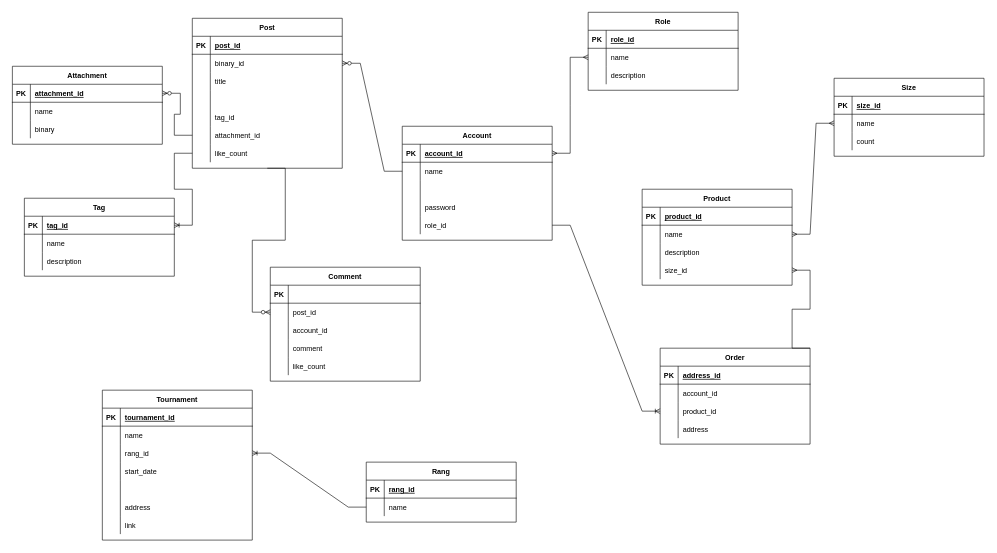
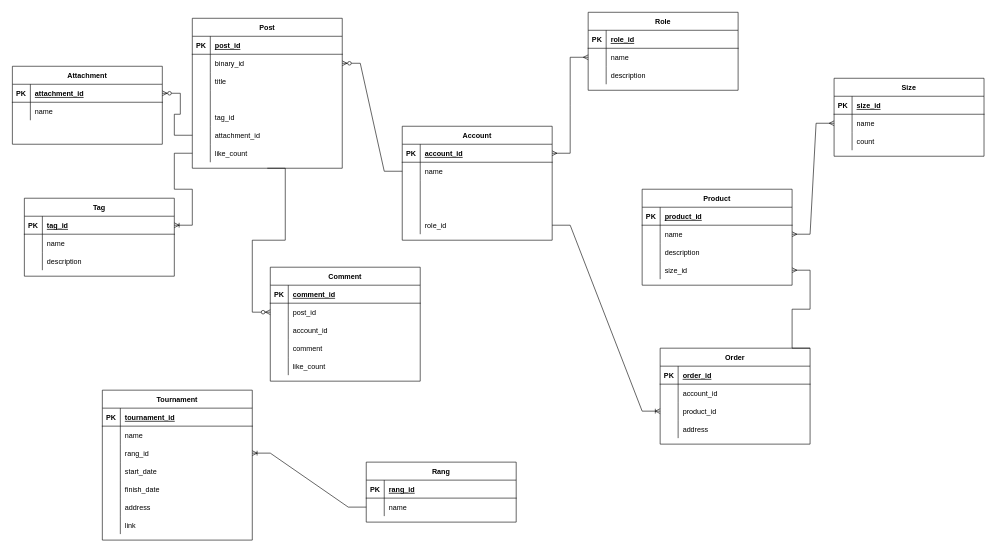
node "binary": removed
node "password": removed
node "comment_id": added
node "address_id": label "address_id" -> "order_id"
node "finish_date": added
